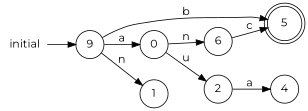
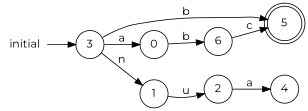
edge "0" -> "6": label "n" -> "b"
node "9": label "9" -> "3"
edge "0" -> "2": now "1" -> "2"
